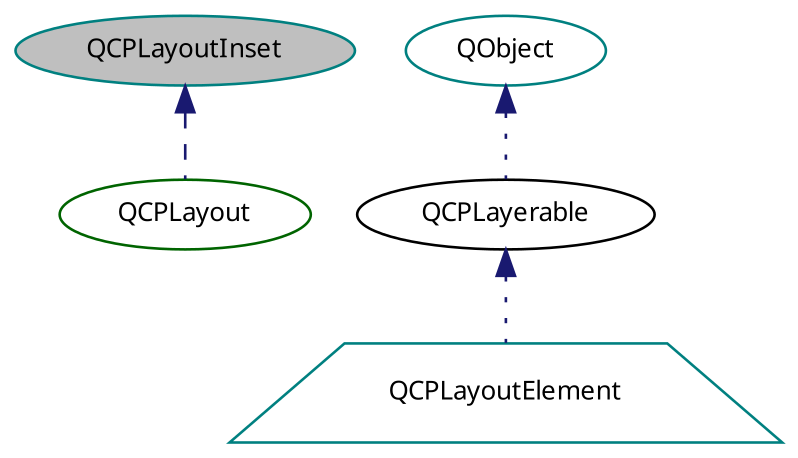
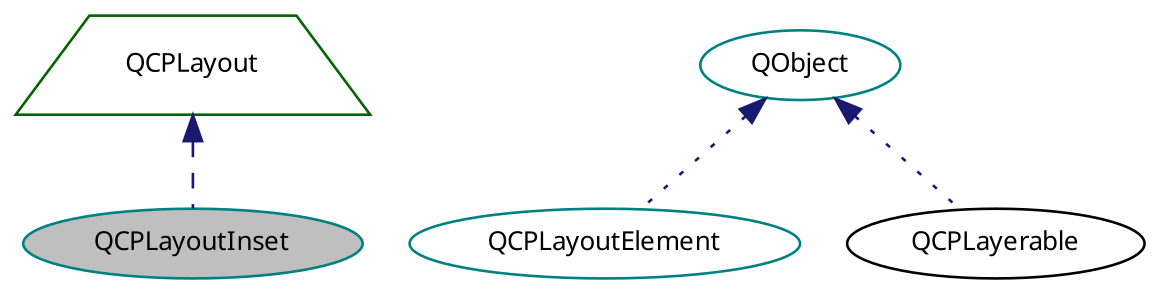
edge "QCPLayout" -> "QCPLayoutInset": reversed
node "QCPLayout": shape ellipse -> trapezium
edge "QCPLayoutElement" -> "QCPLayerable": now "QCPLayoutElement" -> "QObject"
node "QCPLayoutElement": shape trapezium -> ellipse
